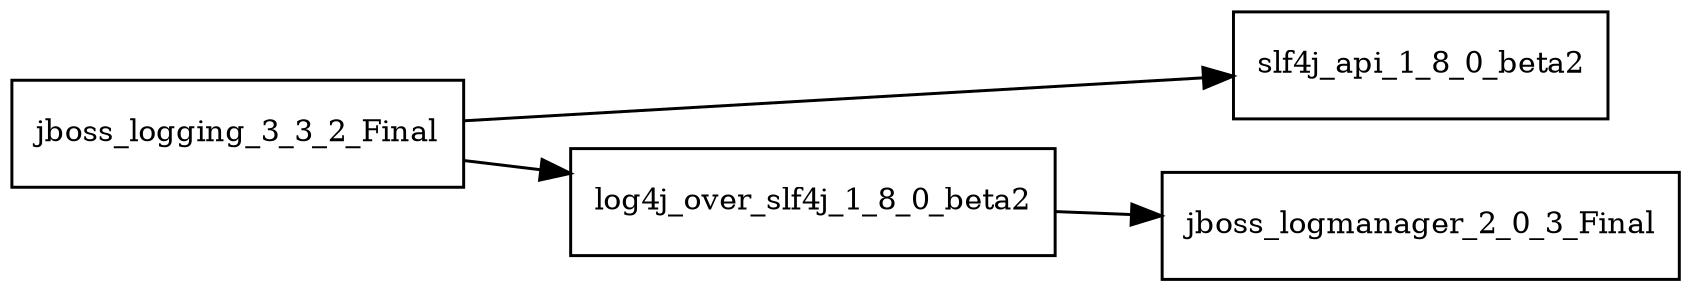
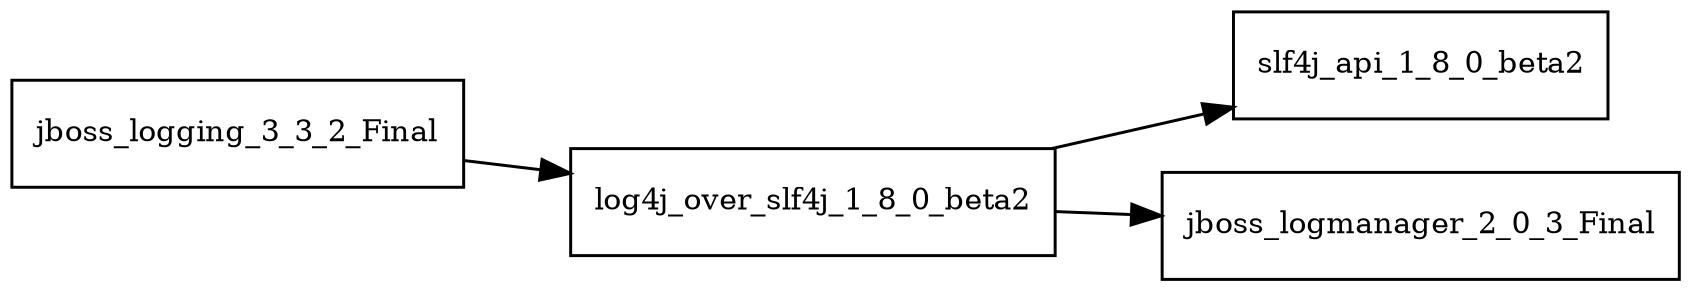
edge "jboss_logging_3_3_2_Final" -> "slf4j_api_1_8_0_beta2": now "log4j_over_slf4j_1_8_0_beta2" -> "slf4j_api_1_8_0_beta2"
